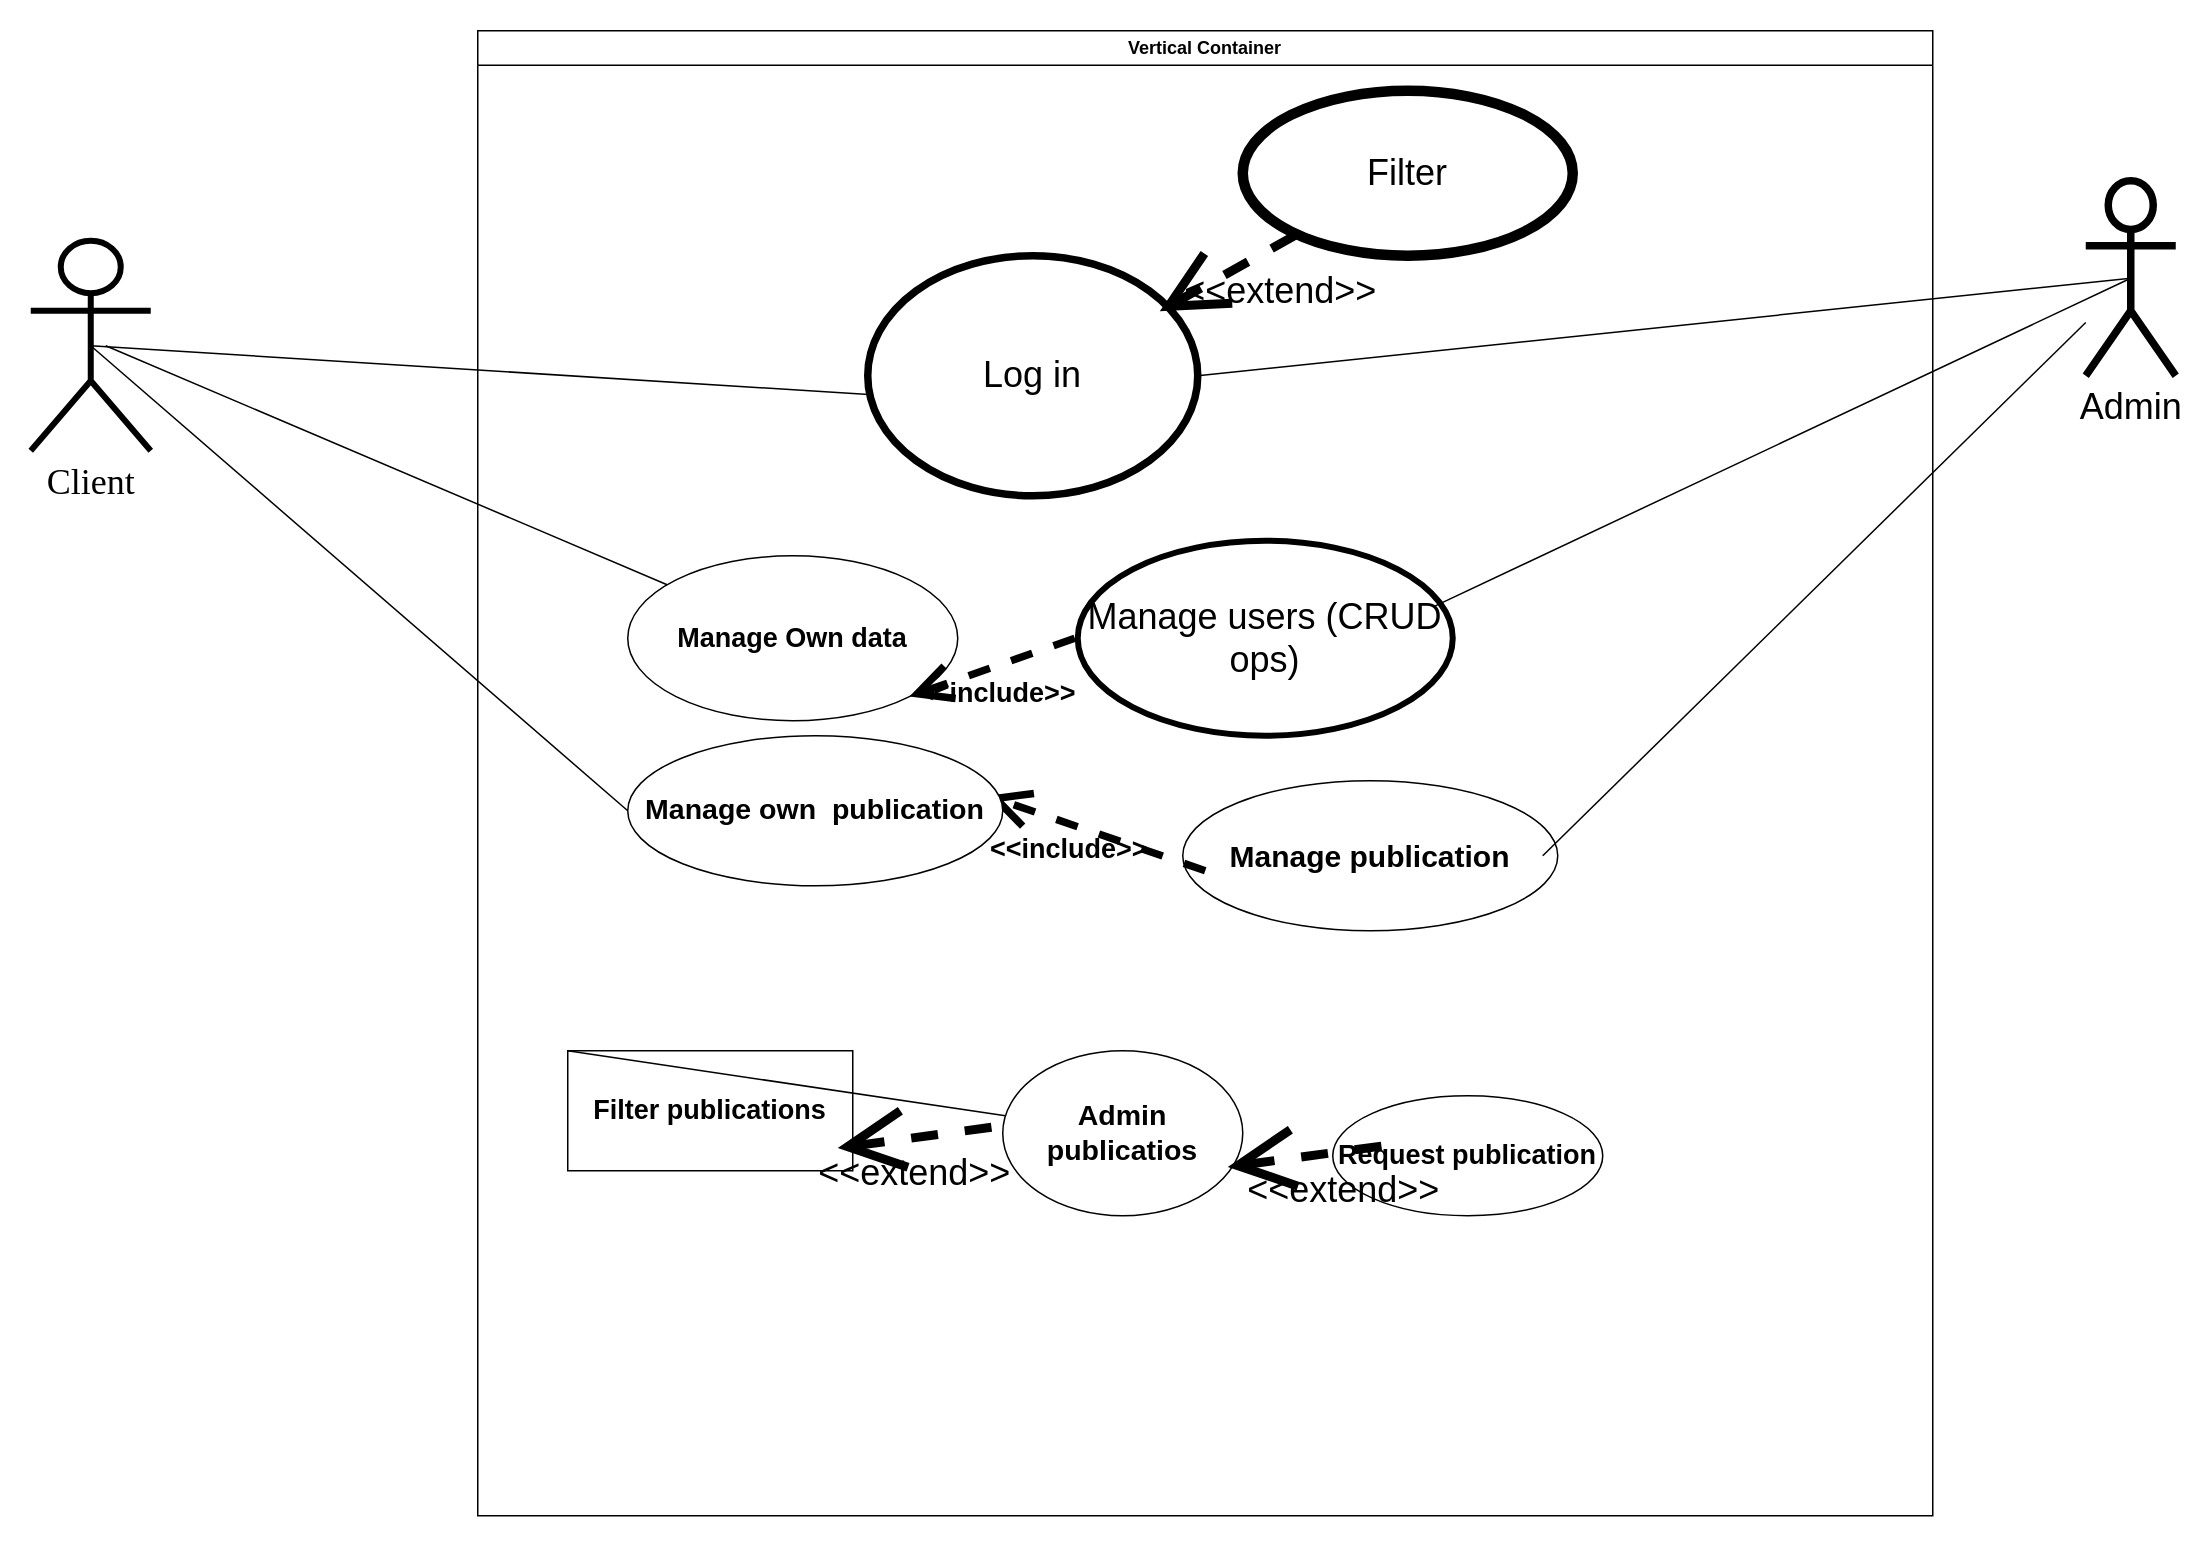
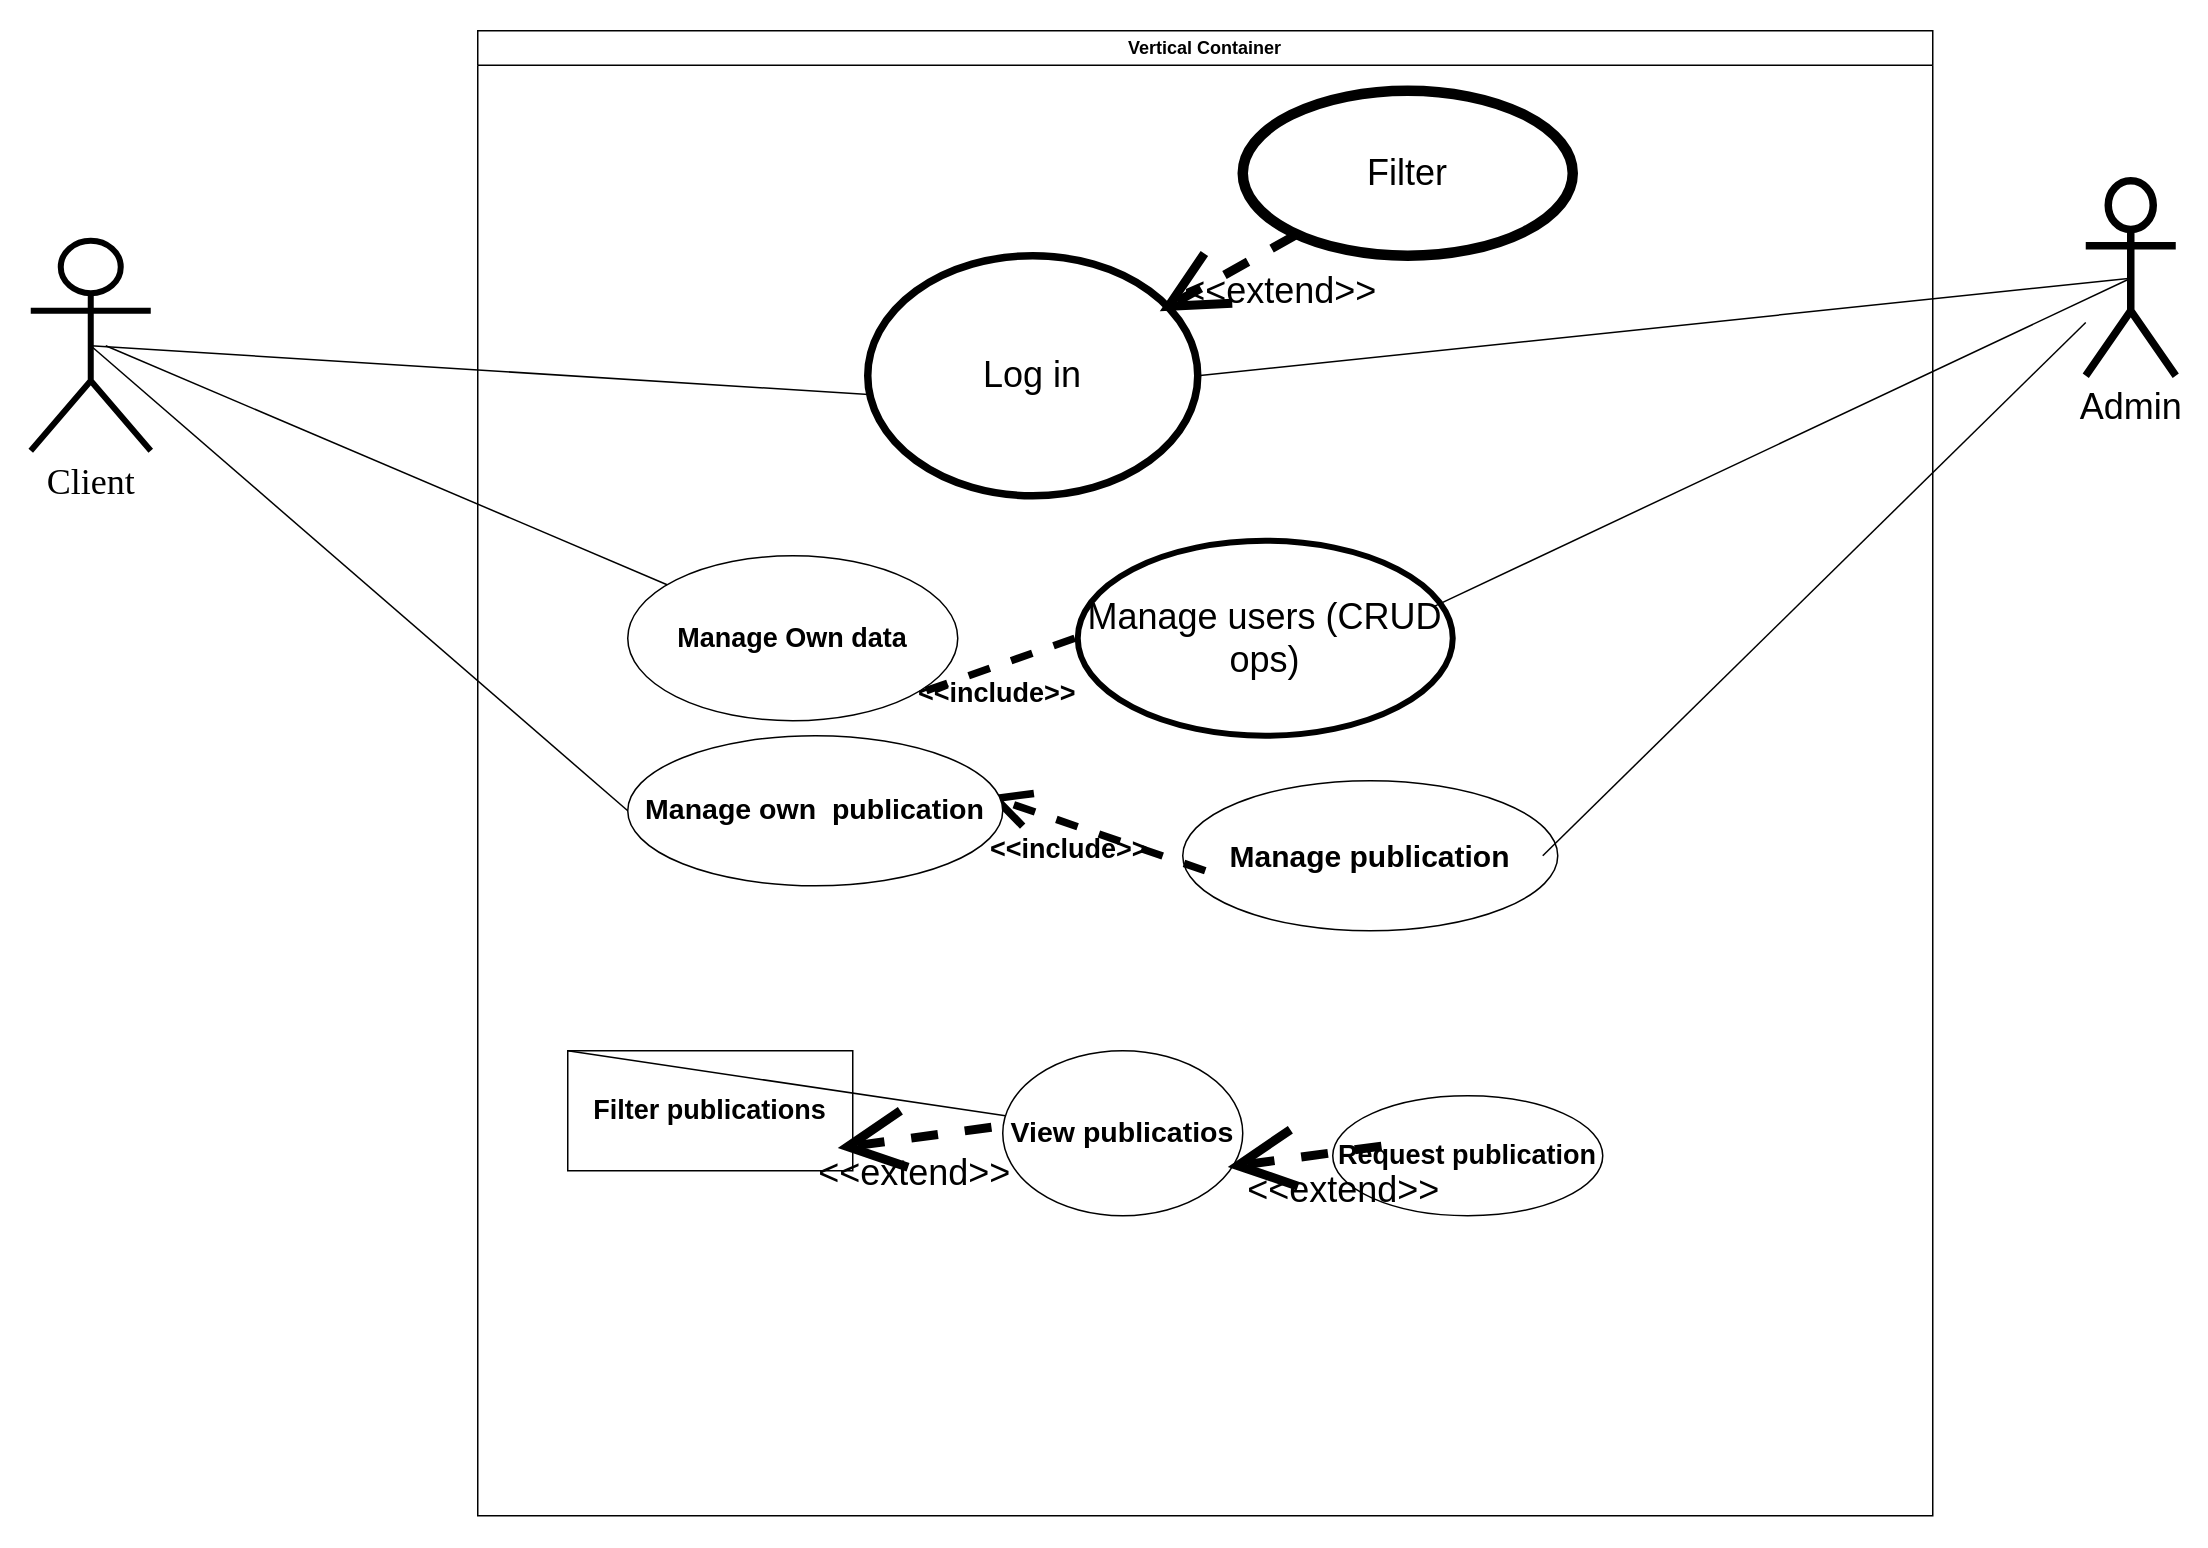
edge "Manage users (CRUD ops)" -> "Manage Own data": arrowhead open -> none
node "Admin publicatios": label "Admin publicatios" -> "View publicatios"
